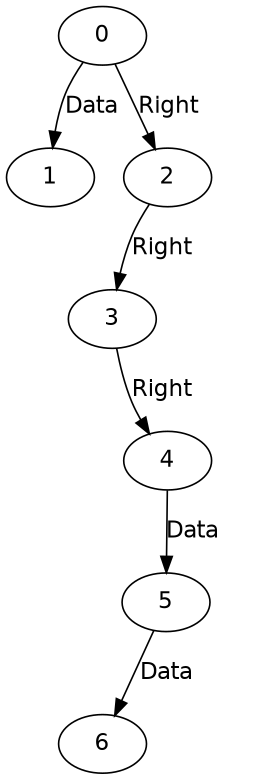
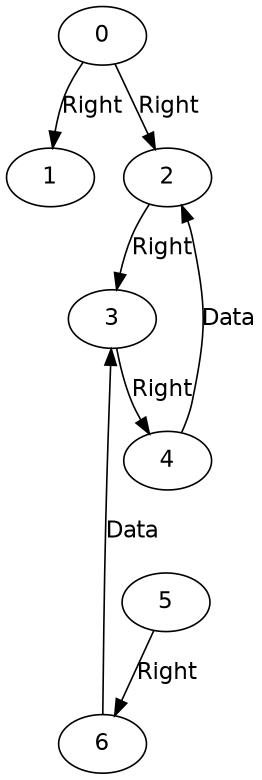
edge "0" -> "1": label "Data" -> "Right"
edge "4" -> "5": now "4" -> "2"
edge "6" -> "3": added, label "Data"
edge "5" -> "6": label "Data" -> "Right"
